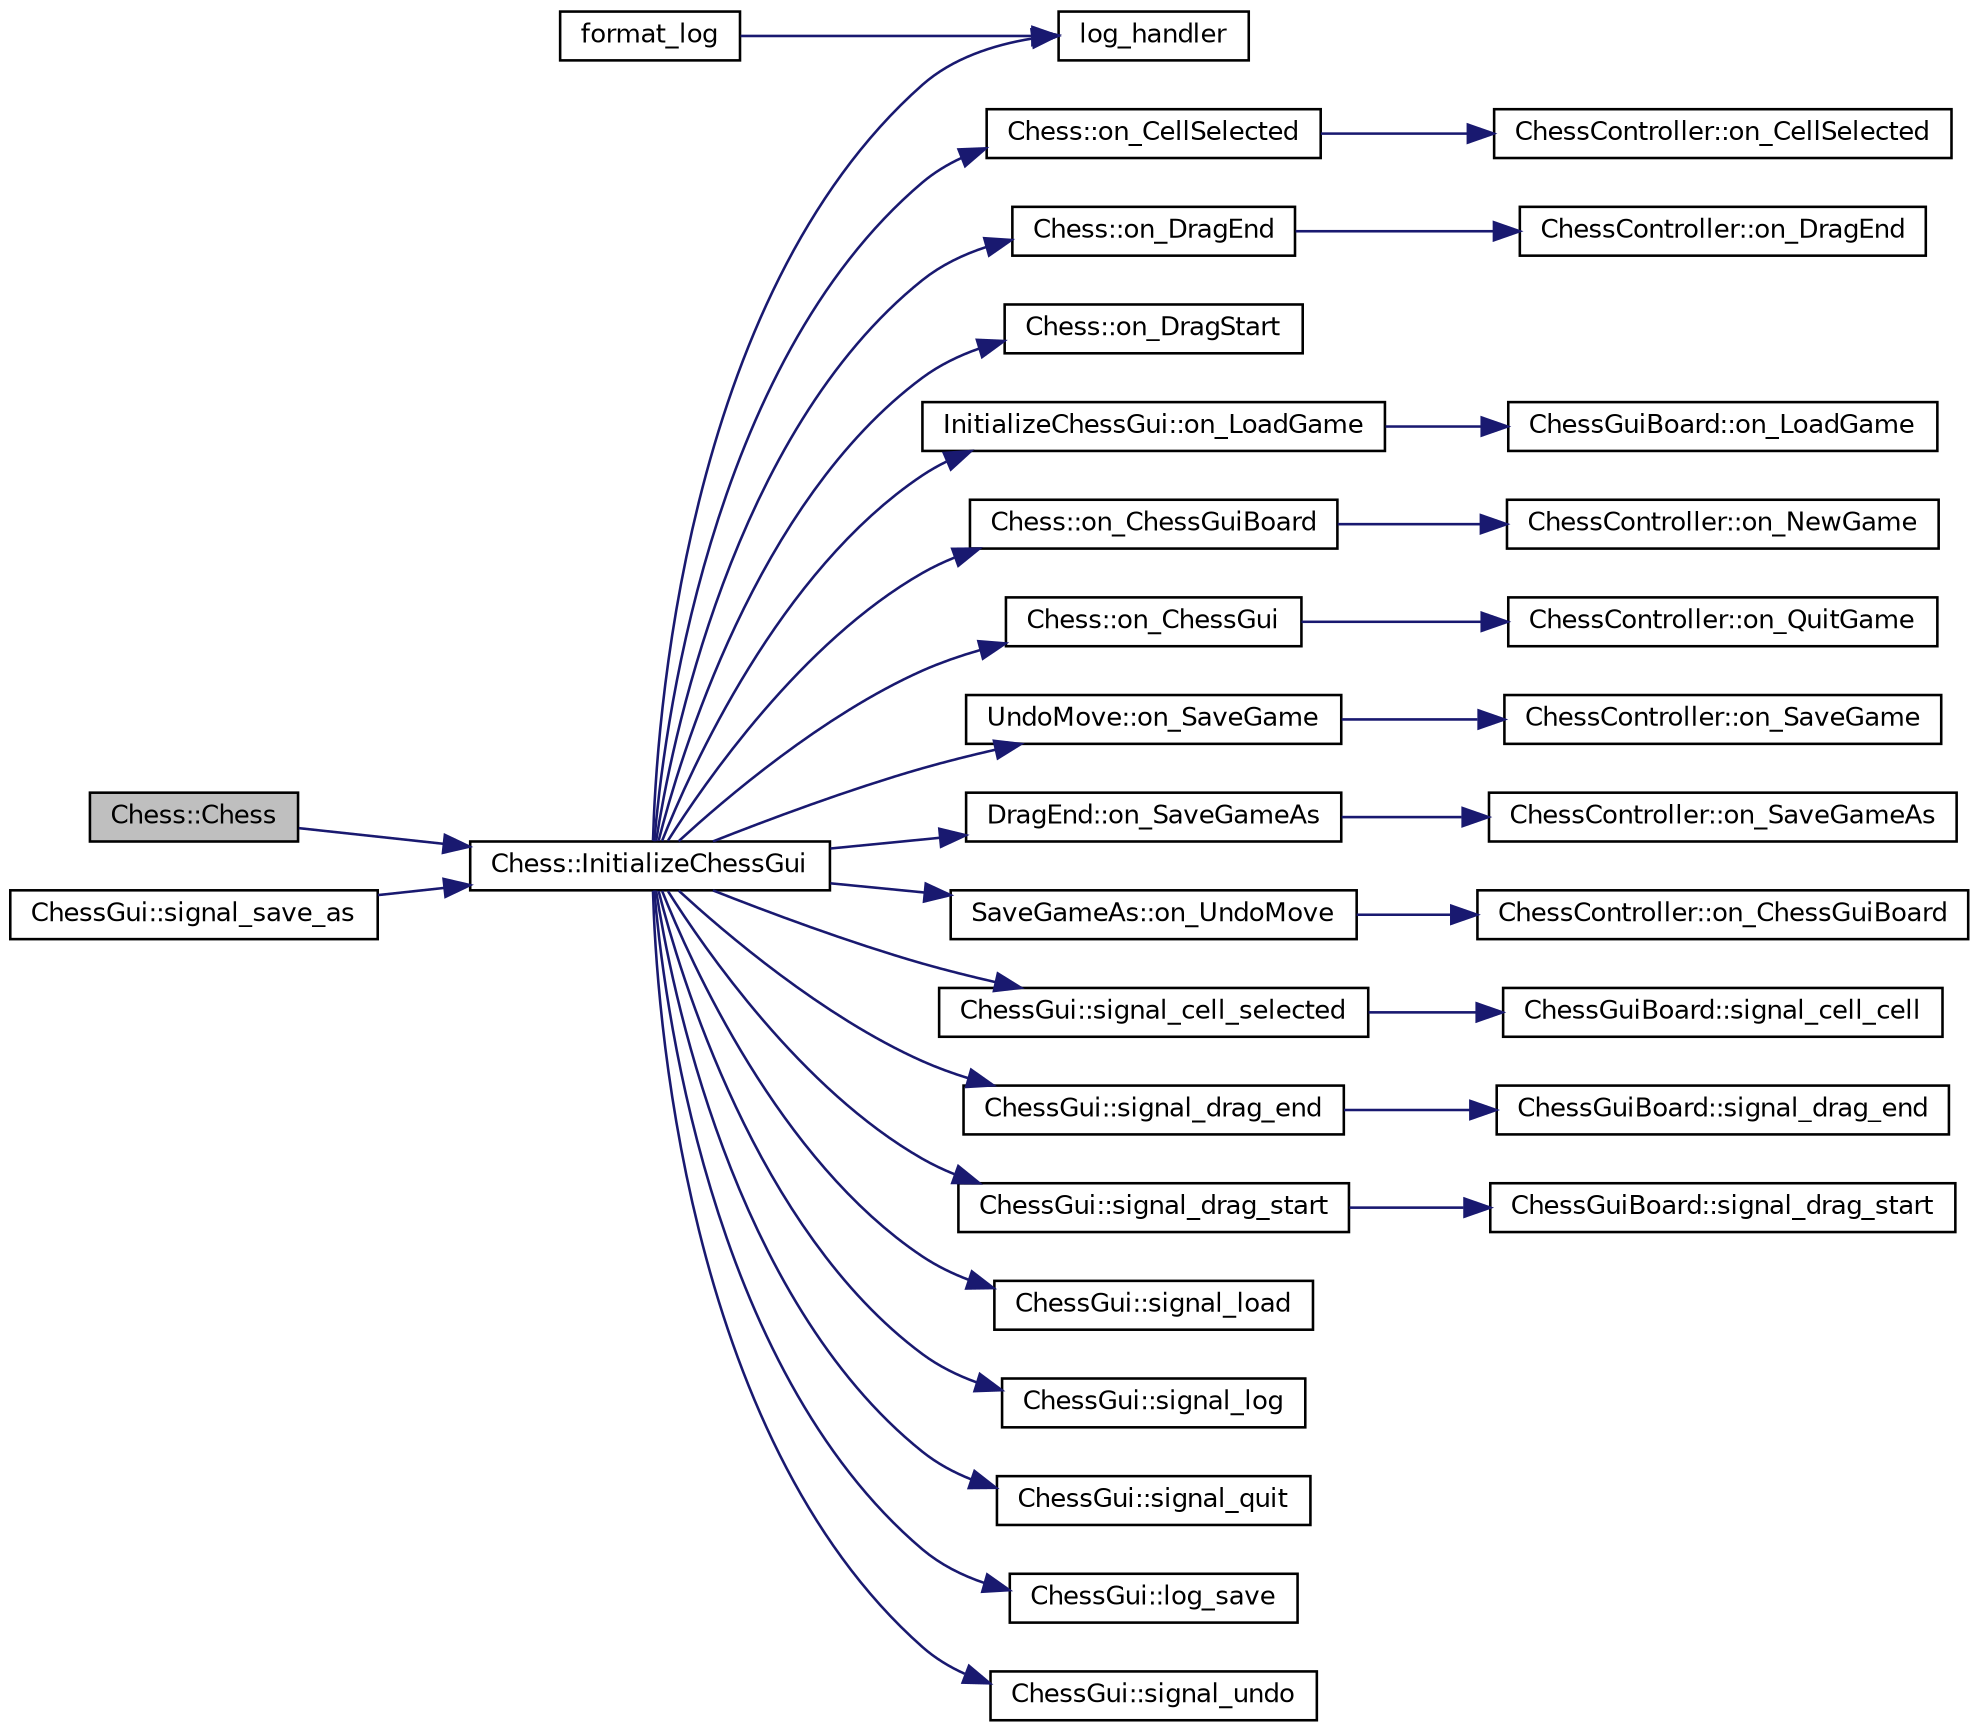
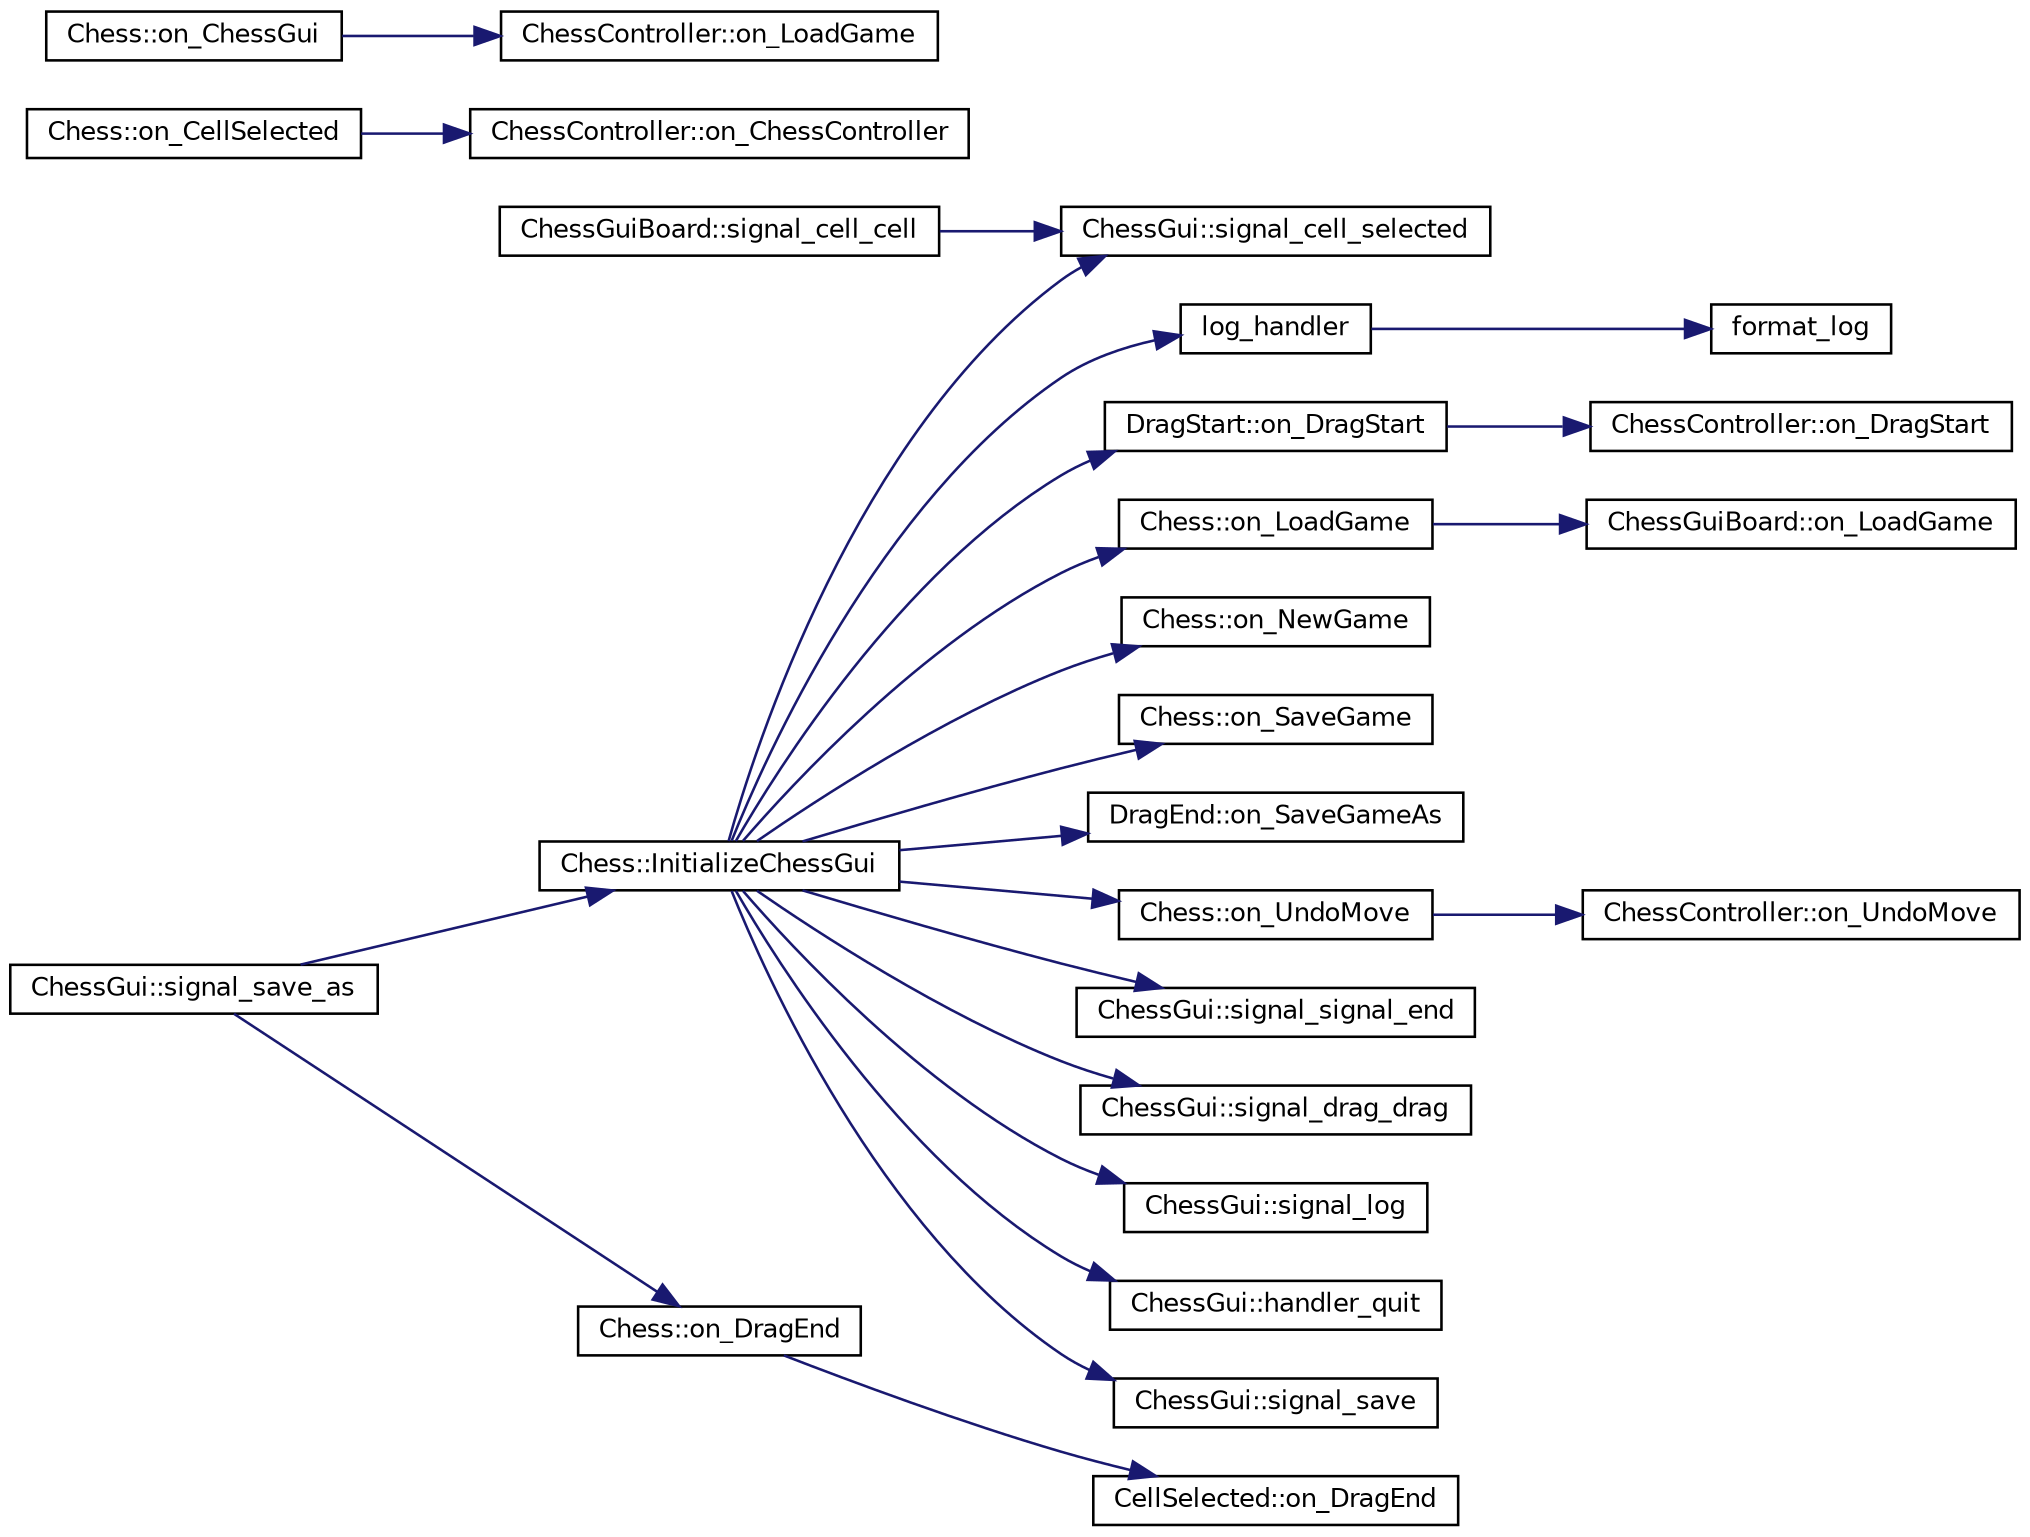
edge "format_log" -> "log_handler": reversed
node "ChessController::on_CellSelected": label "ChessController::on_CellSelected" -> "ChessController::on_ChessController"
node "ChessController::on_DragEnd": label "ChessController::on_DragEnd" -> "CellSelected::on_DragEnd"
node "Chess::on_DragStart": label "Chess::on_DragStart" -> "DragStart::on_DragStart"
node "InitializeChessGui::on_LoadGame": label "InitializeChessGui::on_LoadGame" -> "Chess::on_LoadGame"
node "ChessController::on_DragStart": added
edge "Chess::InitializeChessGui" -> "Chess::on_CellSelected": removed
edge "Chess::InitializeChessGui" -> "Chess::on_DragEnd": now "ChessGui::signal_save_as" -> "Chess::on_DragEnd"
node "Chess::on_ChessGuiBoard": label "Chess::on_ChessGuiBoard" -> "Chess::on_NewGame"
node "ChessController::on_NewGame": removed
node "ChessController::on_QuitGame": label "ChessController::on_QuitGame" -> "ChessController::on_LoadGame"
node "UndoMove::on_SaveGame": label "UndoMove::on_SaveGame" -> "Chess::on_SaveGame"
node "ChessController::on_SaveGame": removed
edge "Chess::InitializeChessGui" -> "Chess::on_ChessGui": removed
node "Chess::Chess": removed
node "ChessController::on_SaveGameAs": removed
node "SaveGameAs::on_UndoMove": label "SaveGameAs::on_UndoMove" -> "Chess::on_UndoMove"
node "ChessController::on_ChessGuiBoard": label "ChessController::on_ChessGuiBoard" -> "ChessController::on_UndoMove"
edge "ChessGui::signal_cell_selected" -> "ChessGuiBoard::signal_cell_cell": reversed
node "ChessGui::signal_drag_end": label "ChessGui::signal_drag_end" -> "ChessGui::signal_signal_end"
node "ChessGuiBoard::signal_drag_end": removed
node "ChessGui::signal_drag_start": label "ChessGui::signal_drag_start" -> "ChessGui::signal_drag_drag"
node "ChessGuiBoard::signal_drag_start": removed
node "ChessGui::signal_load": removed
node "ChessGui::signal_quit": label "ChessGui::signal_quit" -> "ChessGui::handler_quit"
node "ChessGui::log_save": label "ChessGui::log_save" -> "ChessGui::signal_save"
node "ChessGui::signal_undo": removed
